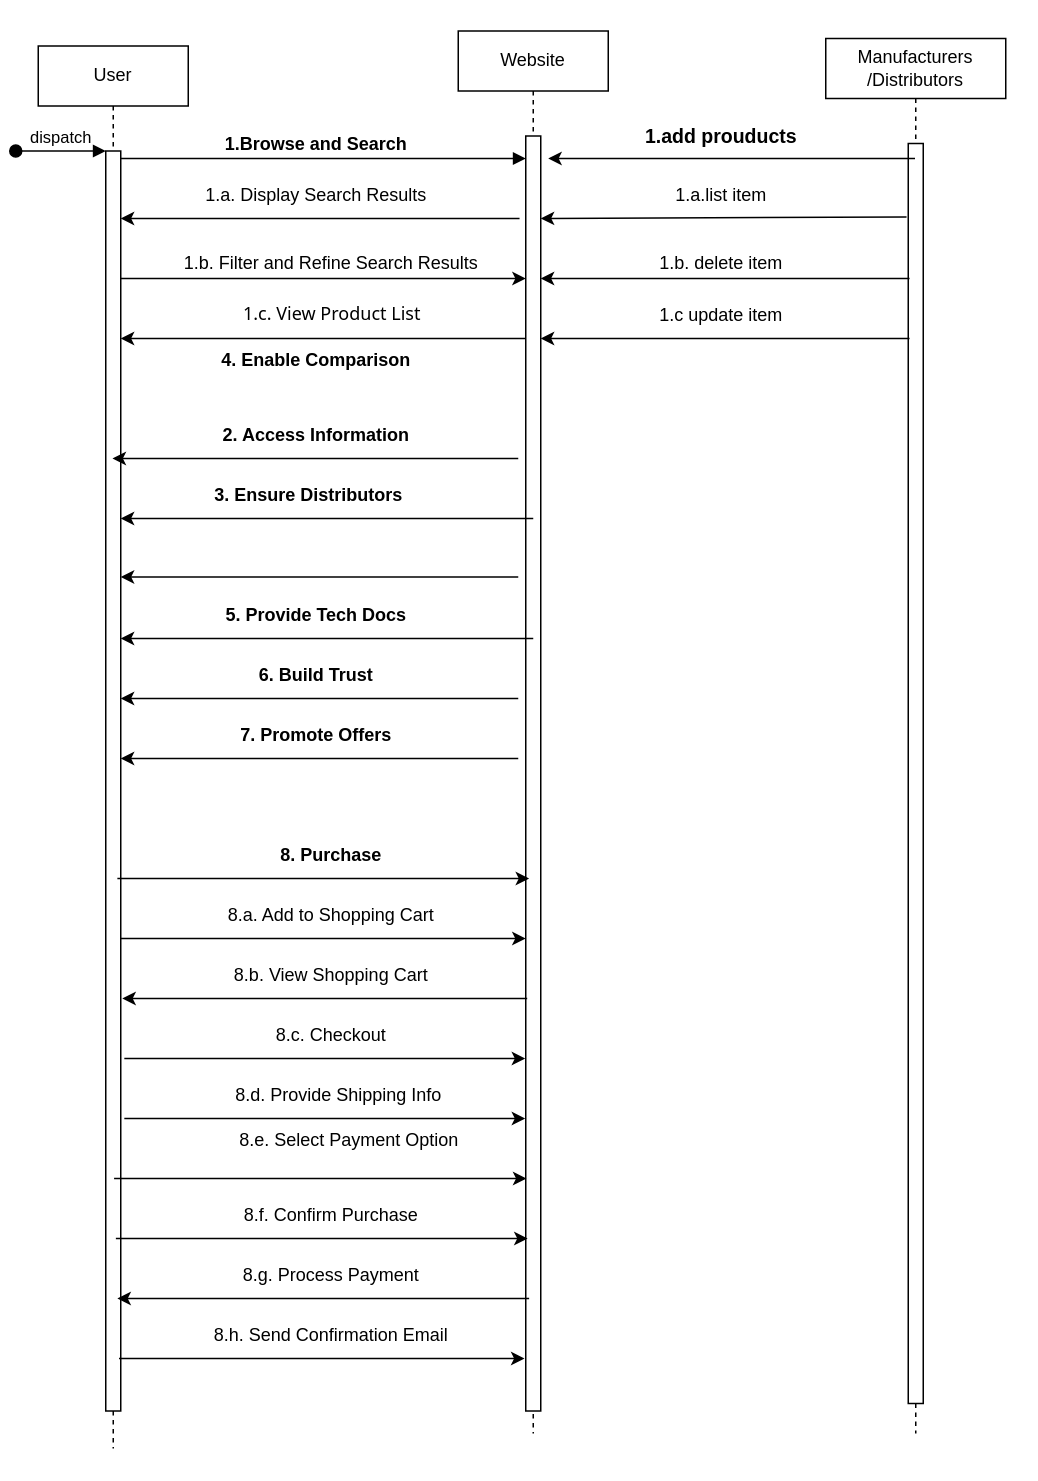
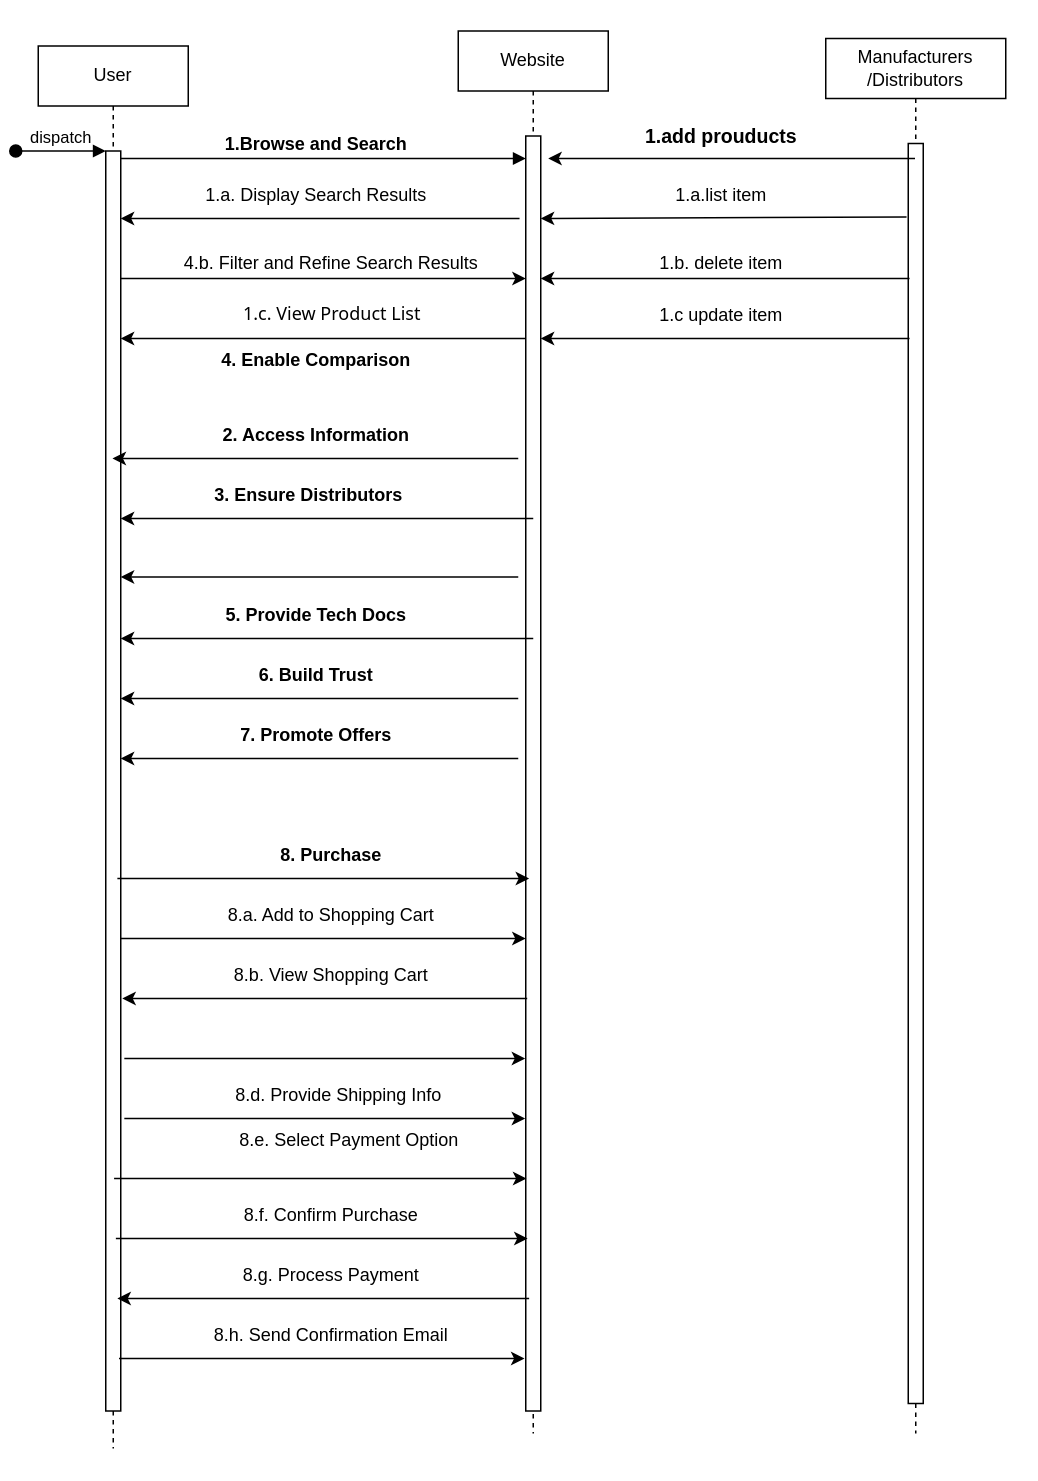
node "1.b. Filter and Refine Search Results": label "1.b. Filter and Refine Search Results" -> "4.b. Filter and Refine Search Results"
node "8.c. Checkout": removed
